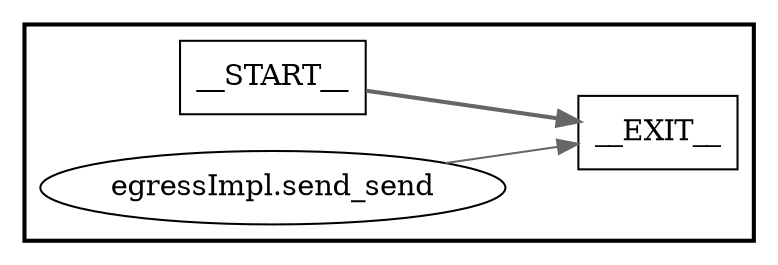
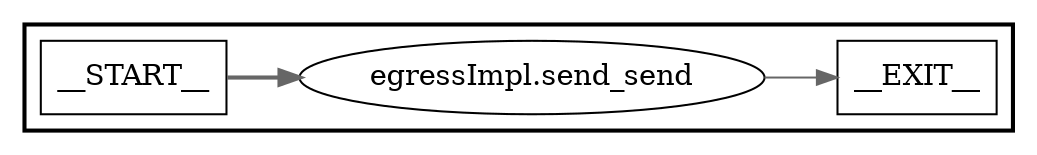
edge "__START__" -> "__EXIT__": now "__START__" -> "egressImpl.send_send"
